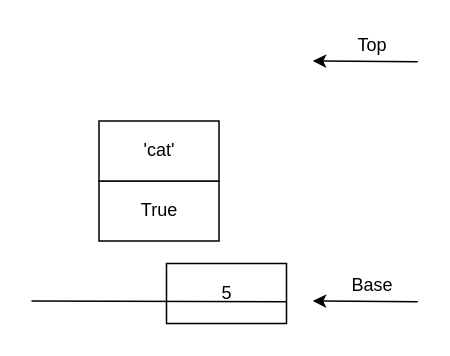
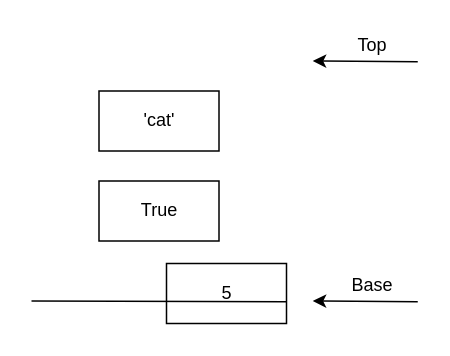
node "'cat'": moved (159, 151) -> (159, 121)
